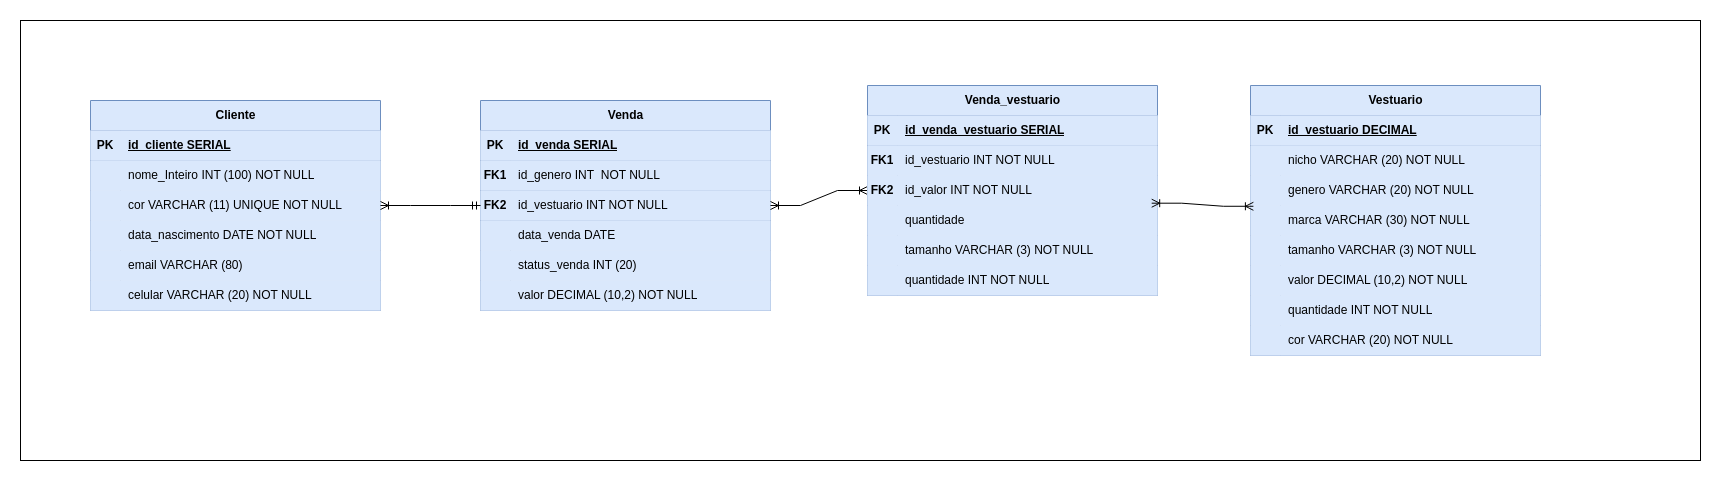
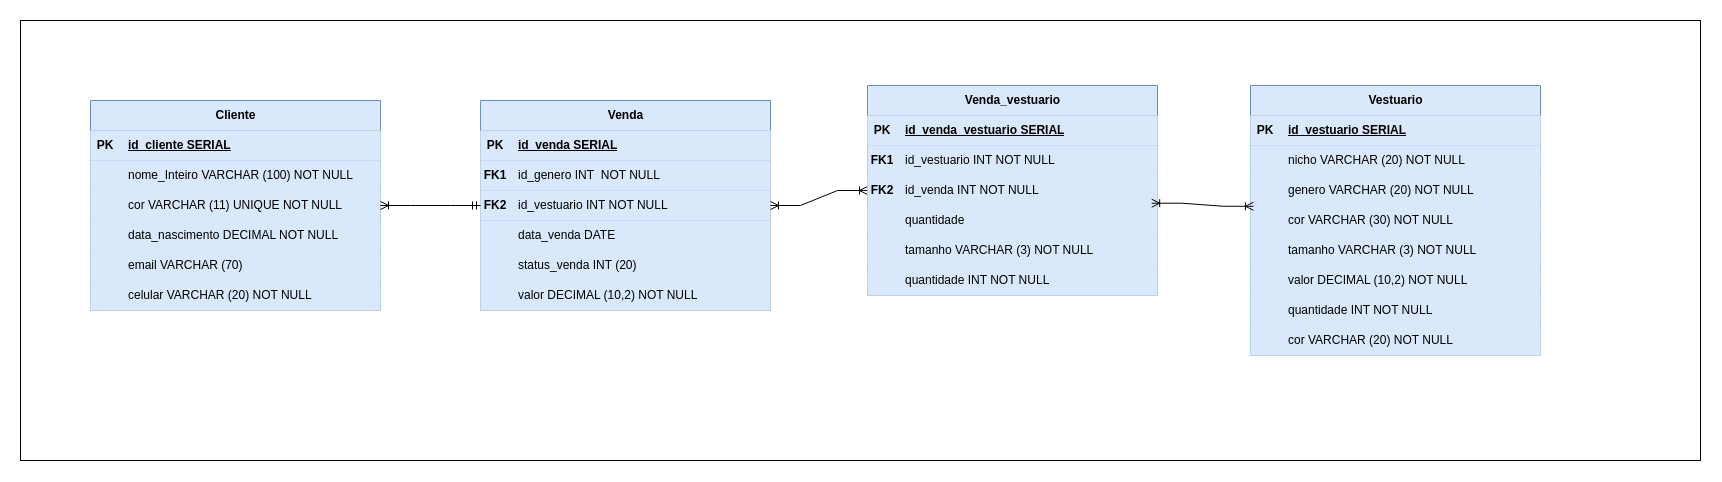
node "id_vestuario DECIMAL": label "id_vestuario DECIMAL" -> "id_vestuario SERIAL"
node "nome_Inteiro INT (100) NOT NULL": label "nome_Inteiro INT (100) NOT NULL" -> "nome_Inteiro VARCHAR (100) NOT NULL"
node "id_valor INT NOT NULL": label "id_valor INT NOT NULL" -> "id_venda INT NOT NULL"
node "marca VARCHAR (30) NOT NULL": label "marca VARCHAR (30) NOT NULL" -> "cor VARCHAR (30) NOT NULL"
node "data_nascimento DATE NOT NULL": label "data_nascimento DATE NOT NULL" -> "data_nascimento DECIMAL NOT NULL"
node "email VARCHAR (80)": label "email VARCHAR (80)" -> "email VARCHAR (70)"
